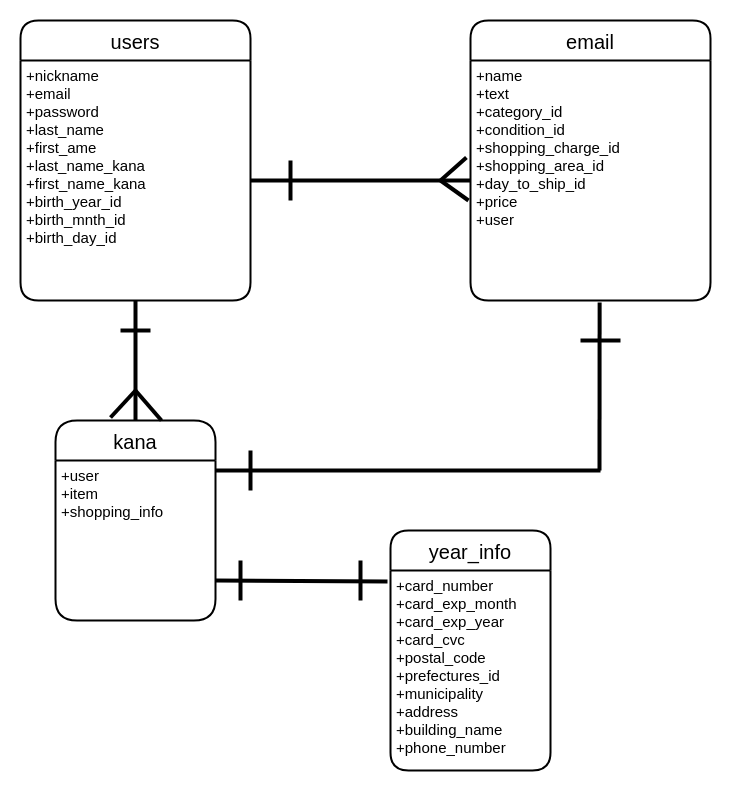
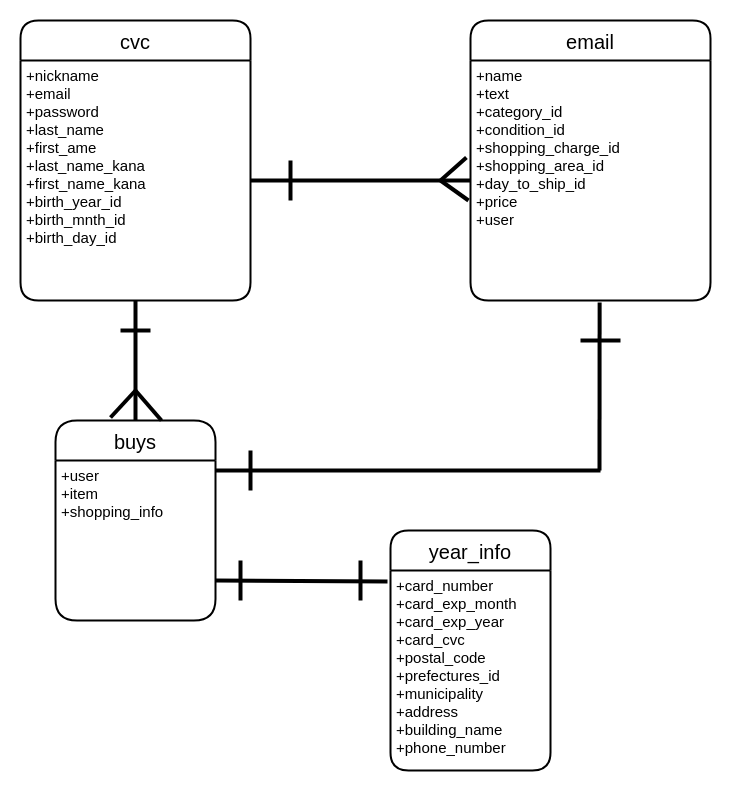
node "users": label "users" -> "cvc"
node "kana": label "kana" -> "buys"
